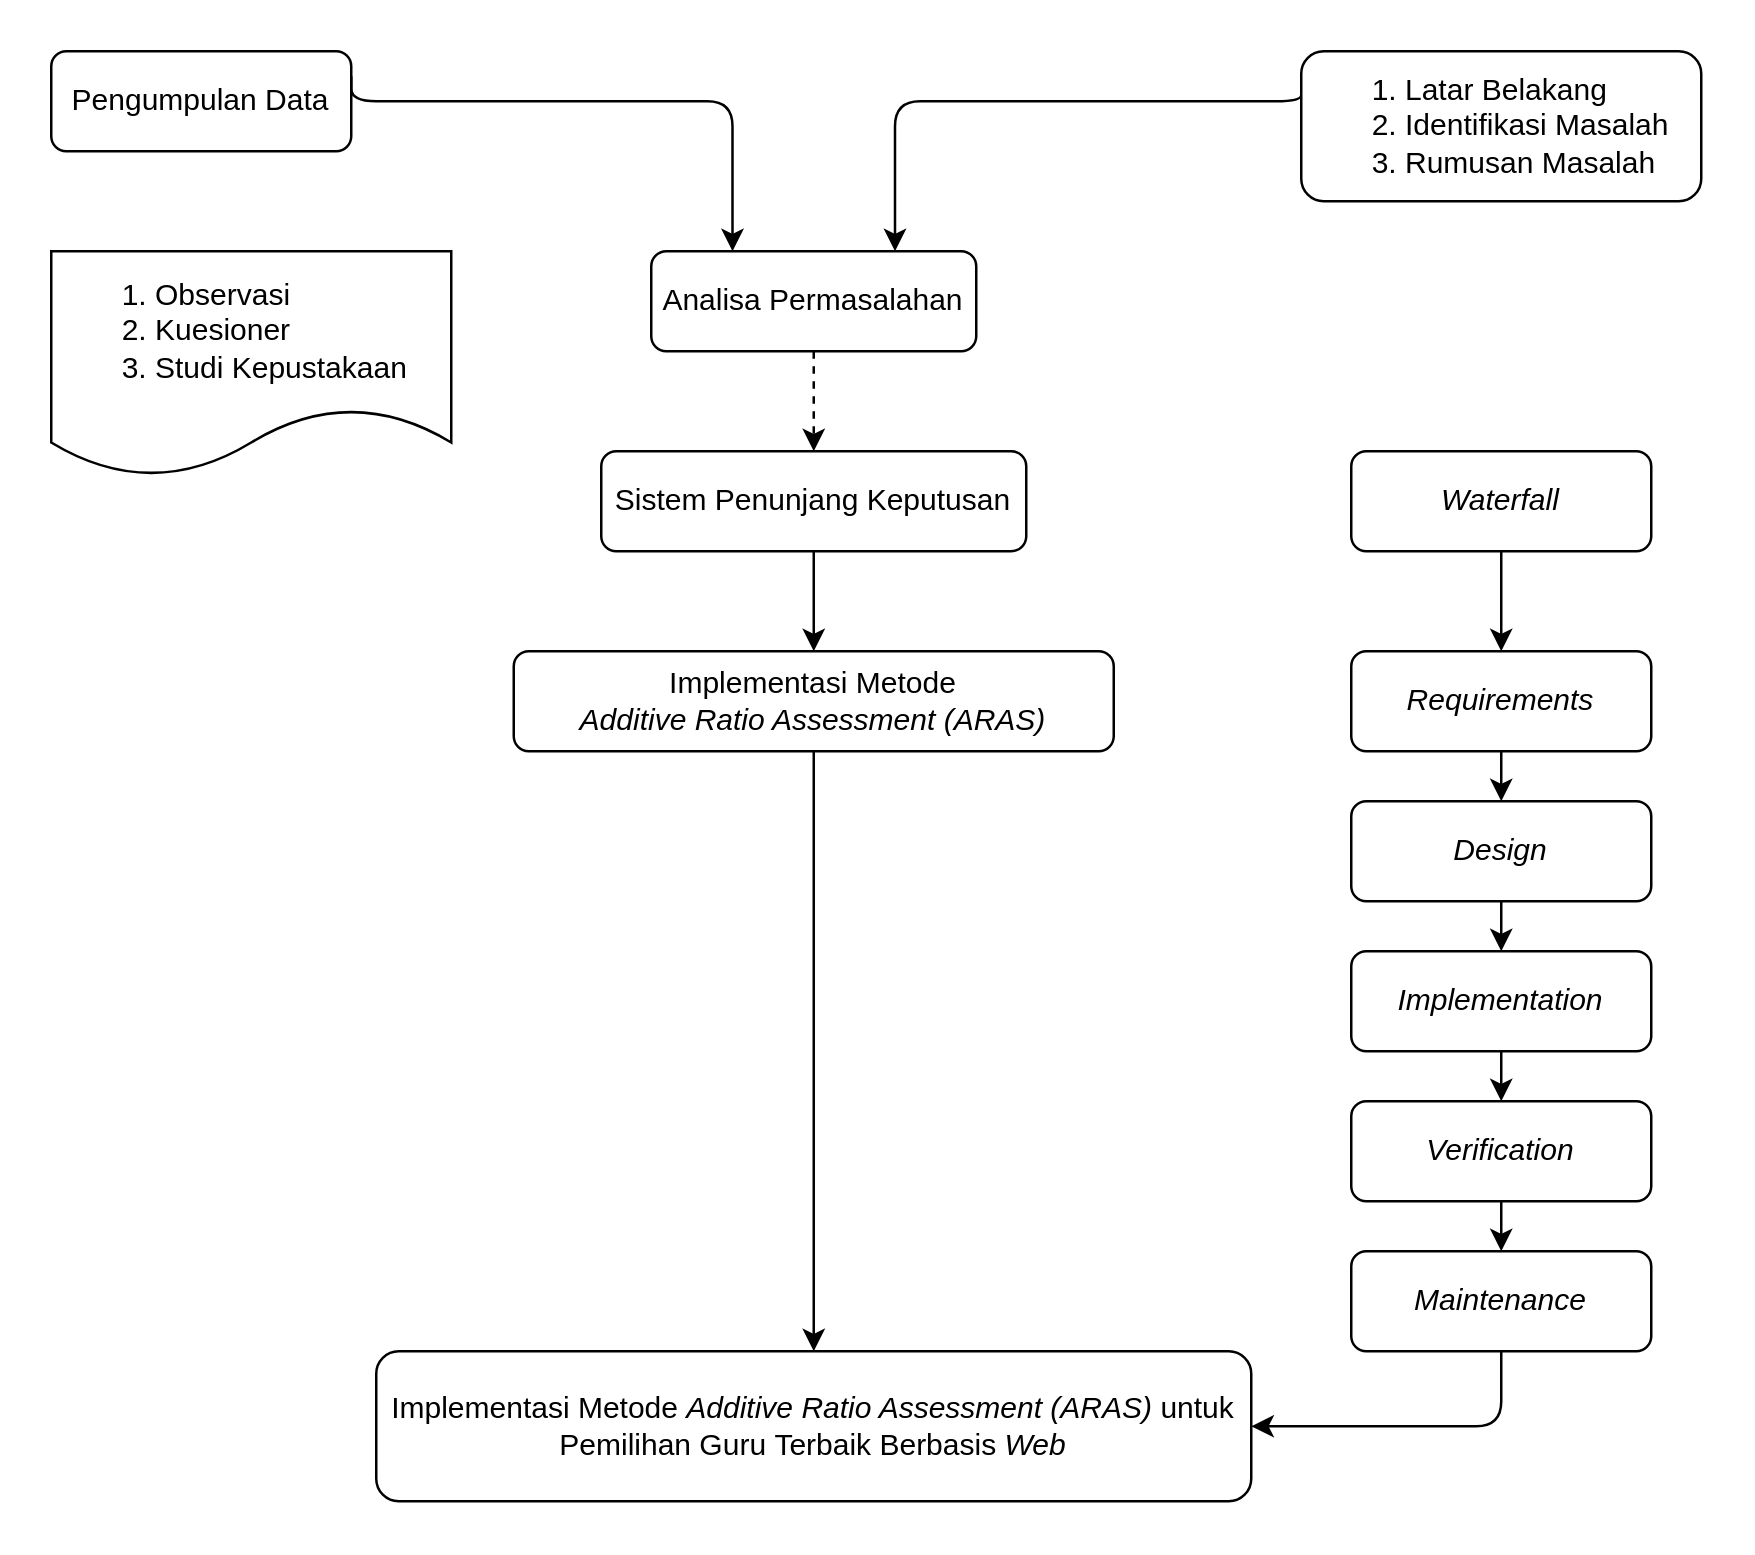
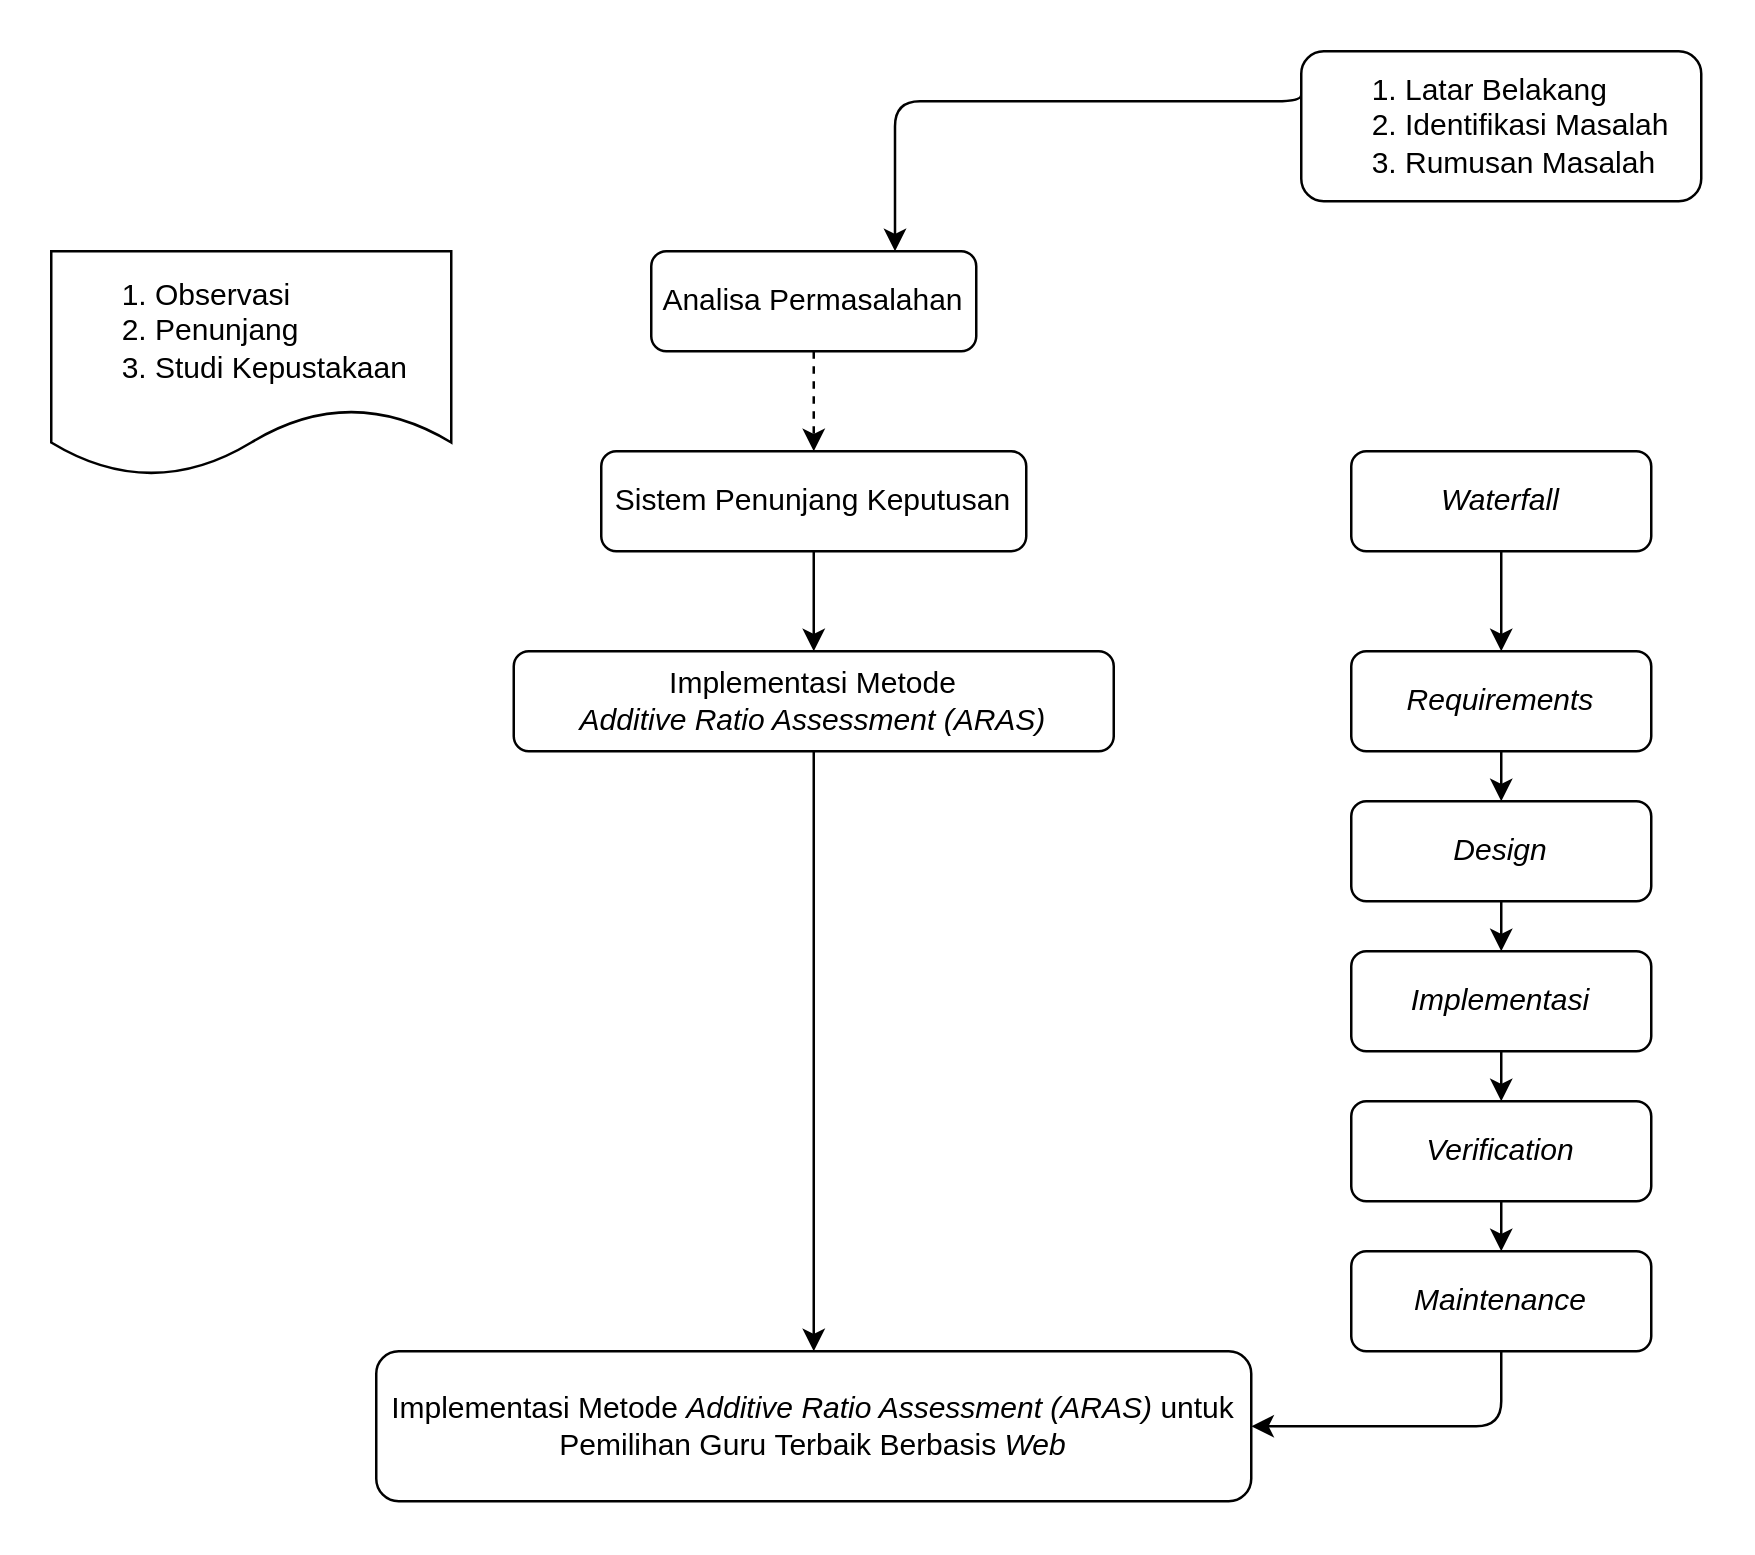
node "Pengumpulan Data": removed
edge "Pengumpulan Data" -> "Analisa Permasalahan": removed
node "Observasi Kuesioner Studi Kepustakaan": label "Observasi Kuesioner Studi Kepustakaan" -> "Observasi Penunjang Studi Kepustakaan"
node "Implementation": label "Implementation" -> "Implementasi"
